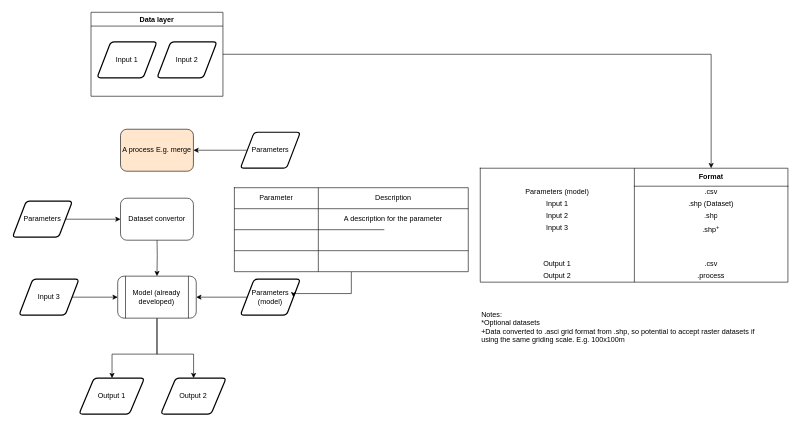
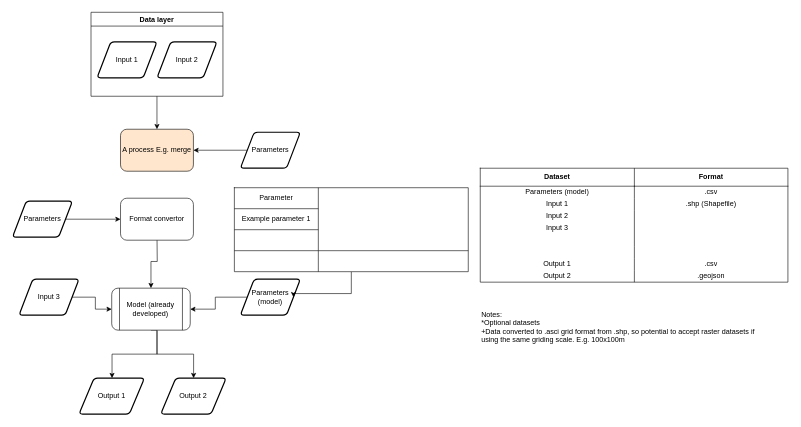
edge "Data layer" -> "Format": now "Data layer" -> "A process E.g. merge"
node "Dataset": added
node "Description": removed
node ".shp (Dataset)": label ".shp (Dataset)" -> ".shp (Shapefile)"
node ".shp": removed
node "Dataset convertor": label "Dataset convertor" -> "Format convertor"
node "Example parameter 1": added
node "A description for the parameter": removed
node ".shp+": removed
node ".process": label ".process" -> ".geojson"
node "Model (already developed)": moved (157, 297) -> (151, 309)
